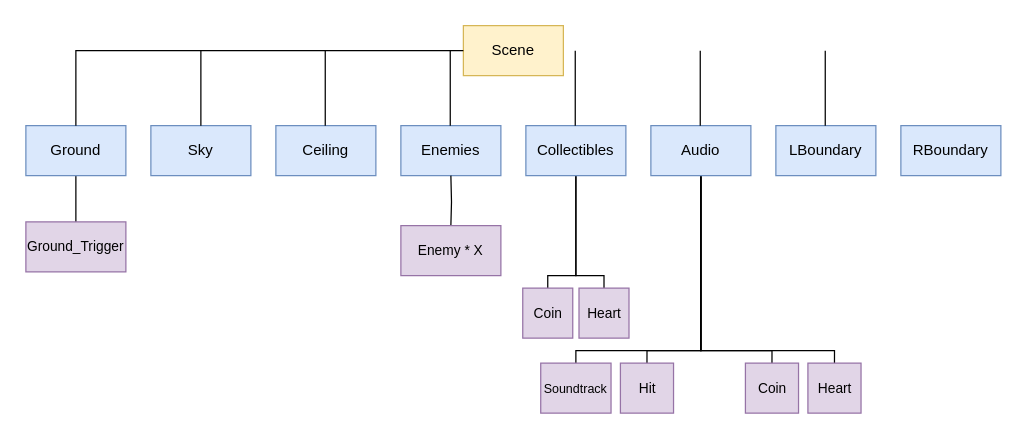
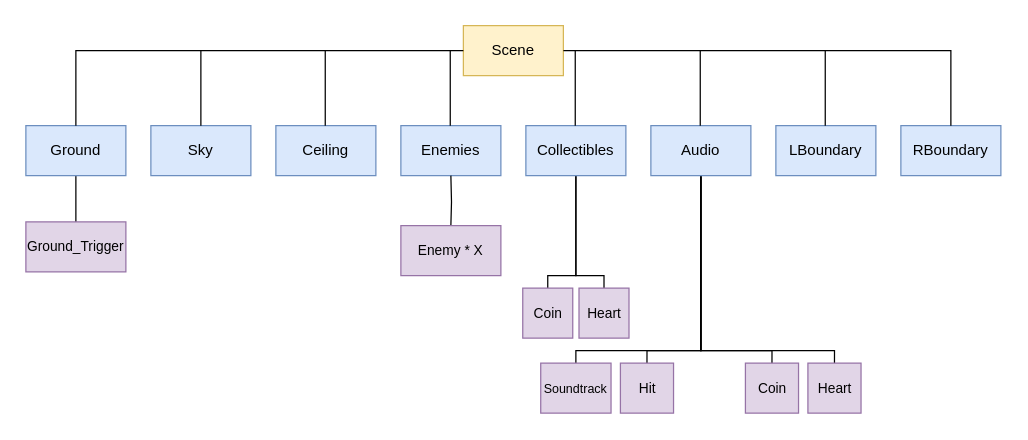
edge "Scene" -- "RBoundary": added
